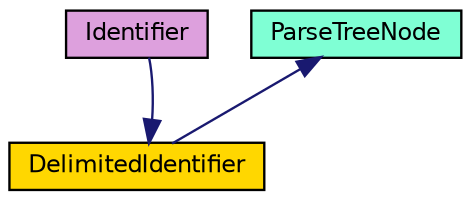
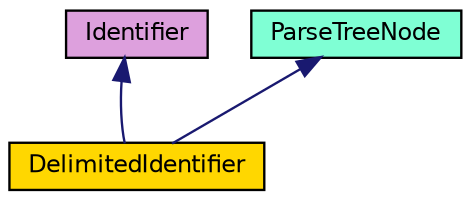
edge "Identifier" -> "DelimitedIdentifier": reversed
